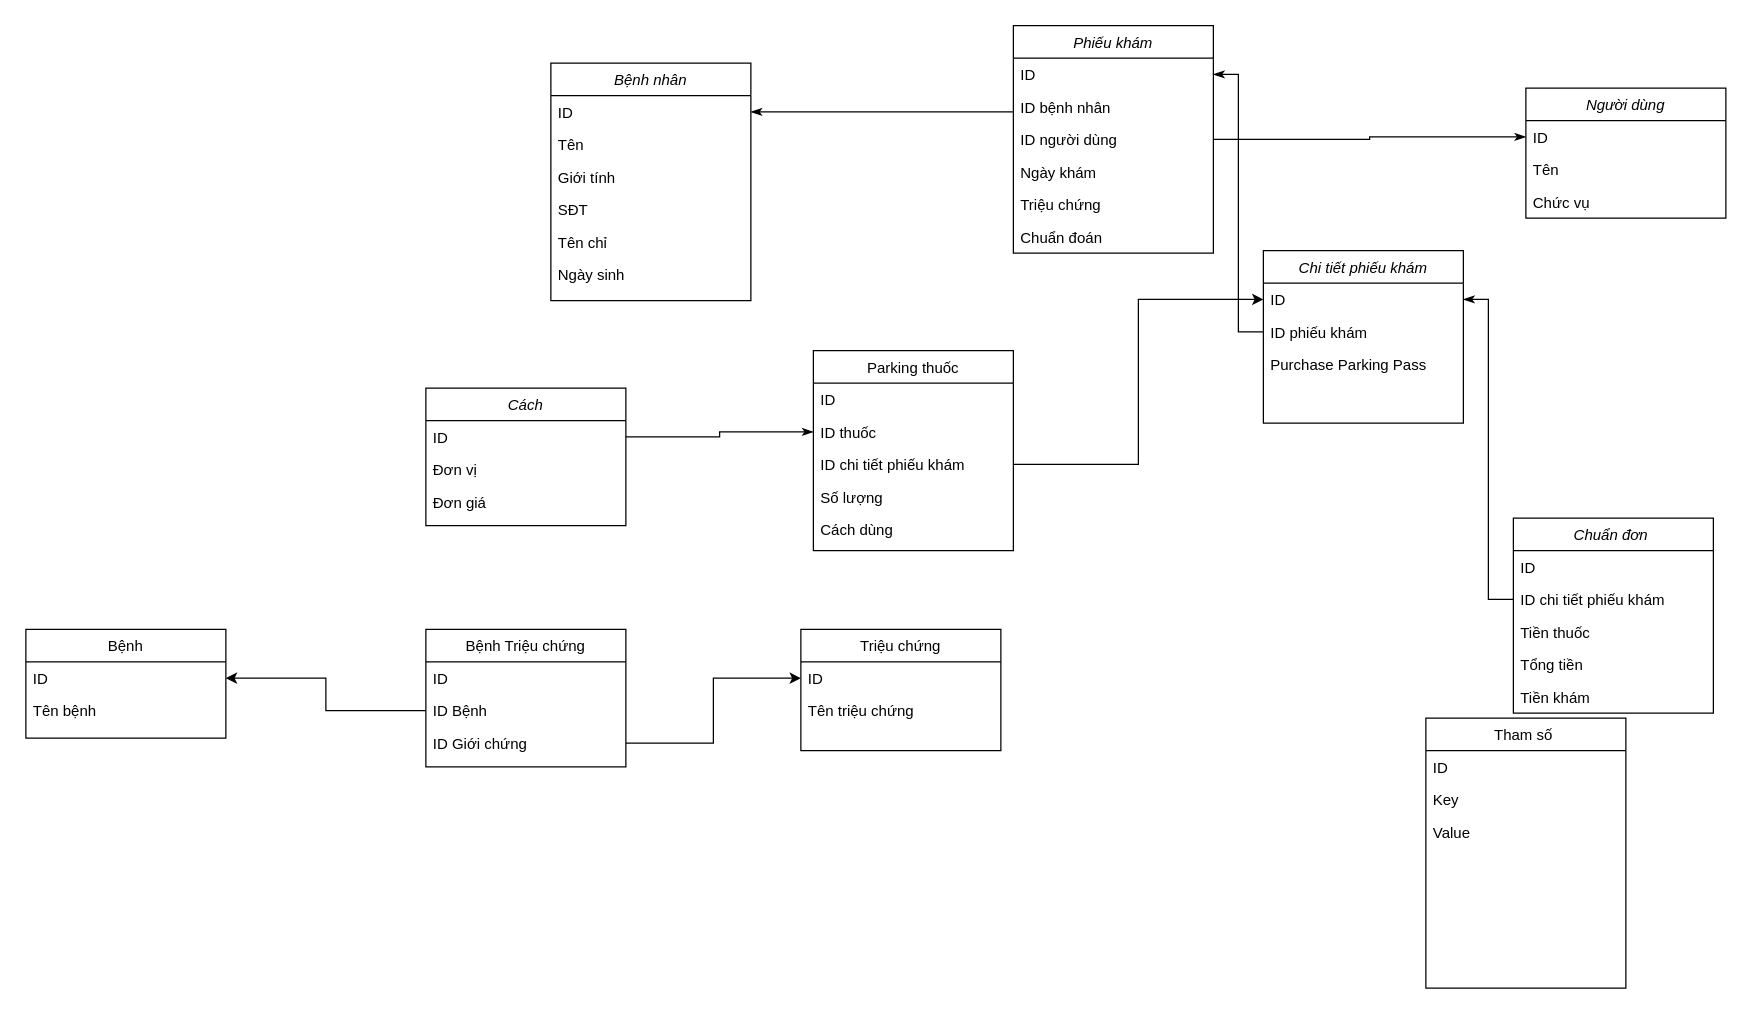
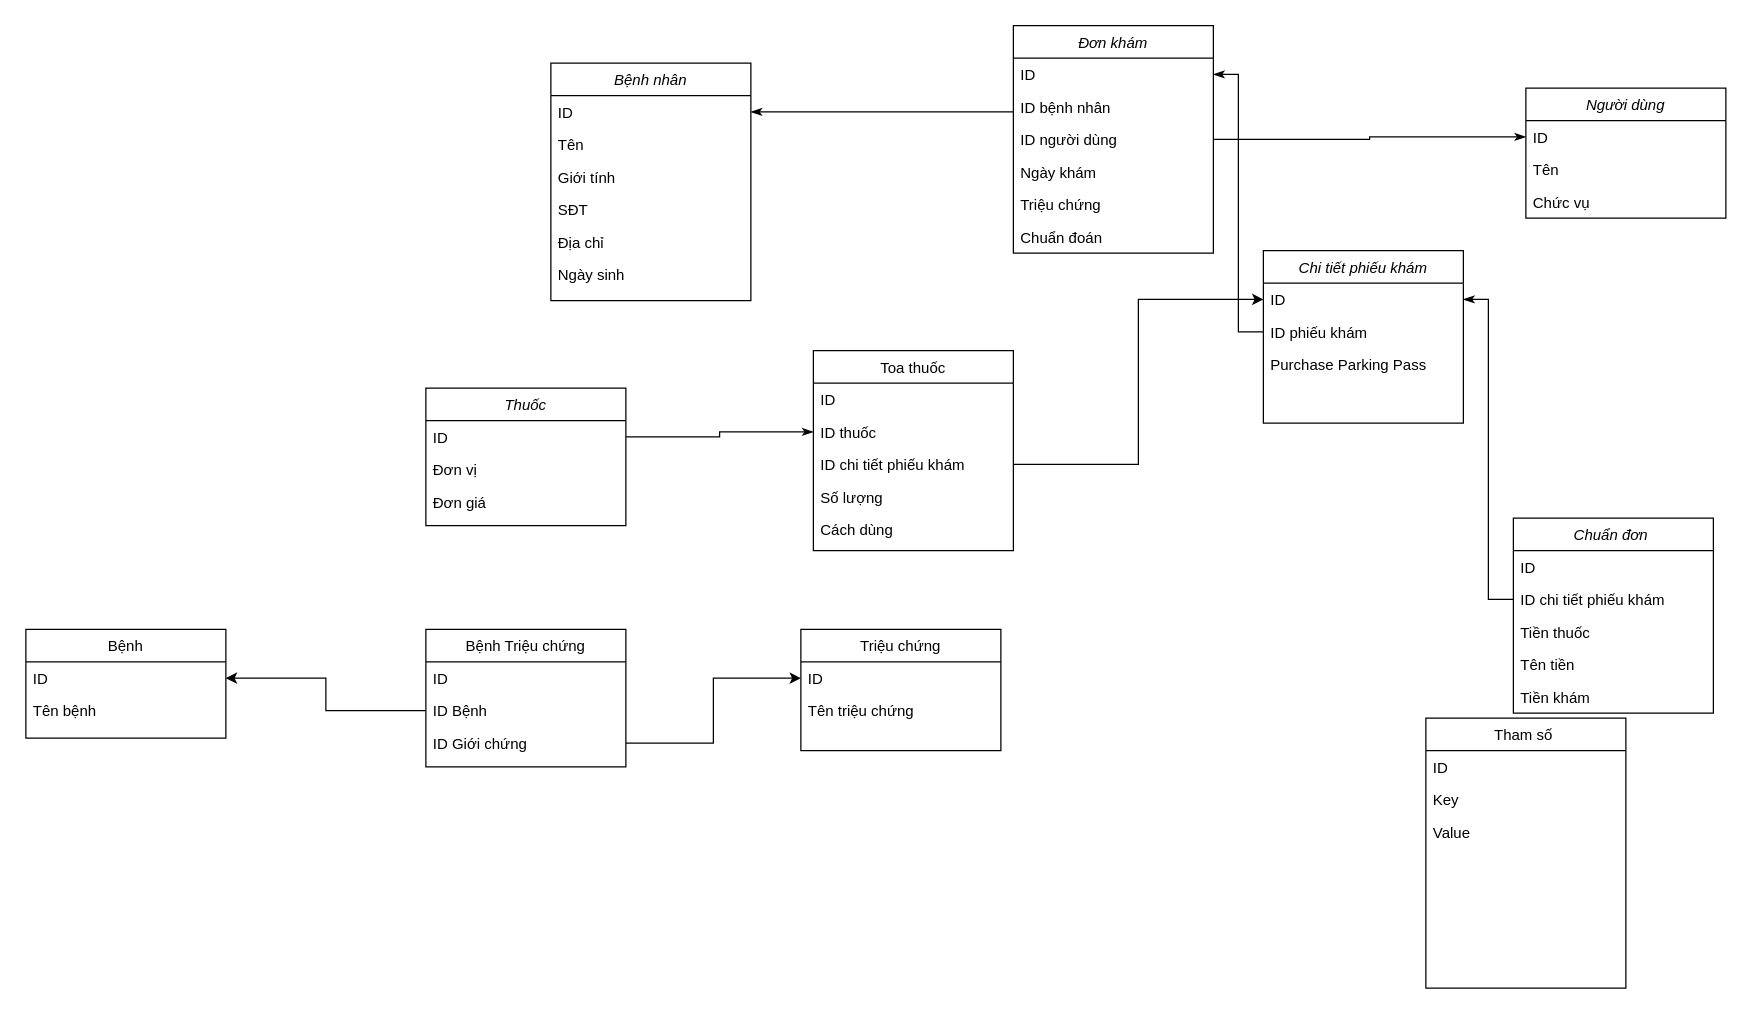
node "Phiếu khám": label "Phiếu khám" -> "Đơn khám"
node "Tên chỉ": label "Tên chỉ" -> "Địa chỉ"
node "Parking thuốc": label "Parking thuốc" -> "Toa thuốc"
node "Cách": label "Cách" -> "Thuốc"
node "Tổng tiền": label "Tổng tiền" -> "Tên tiền"
